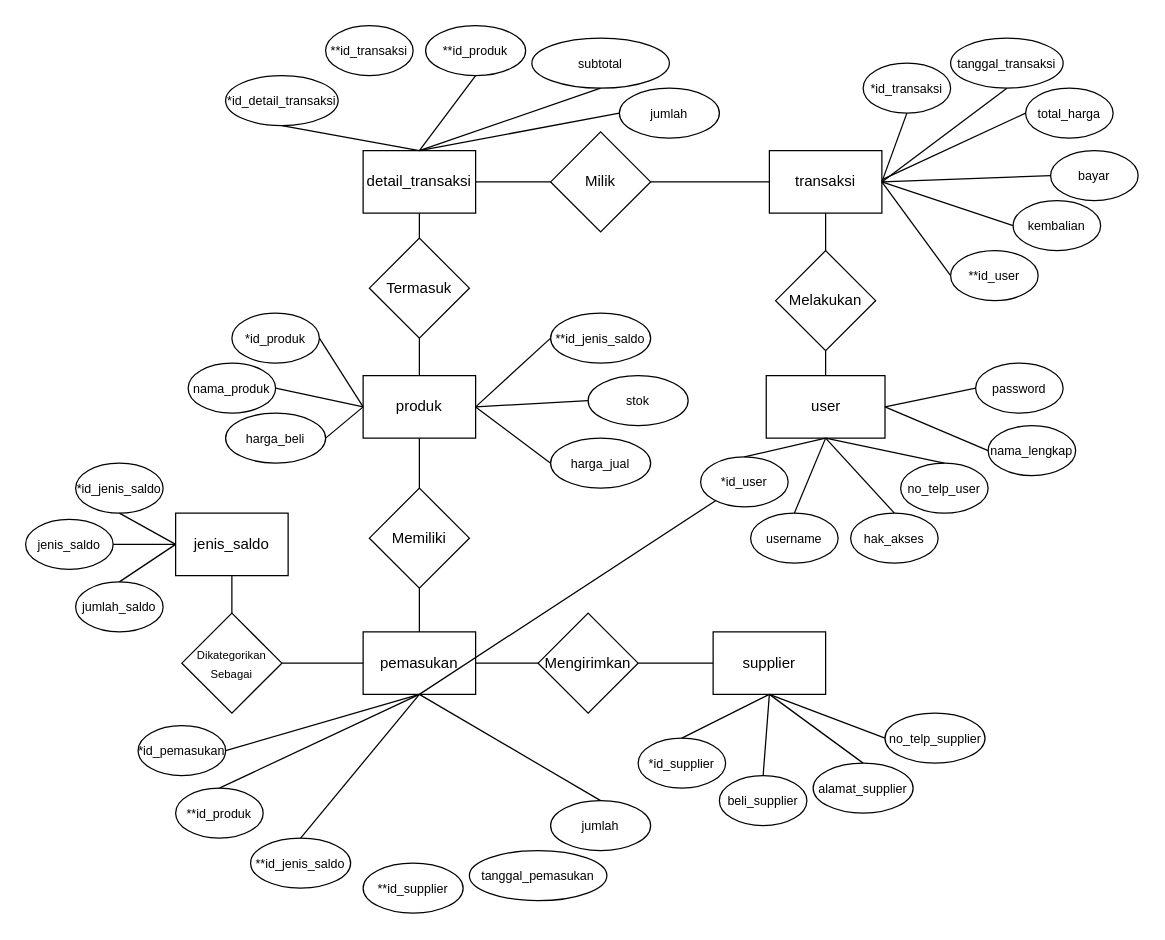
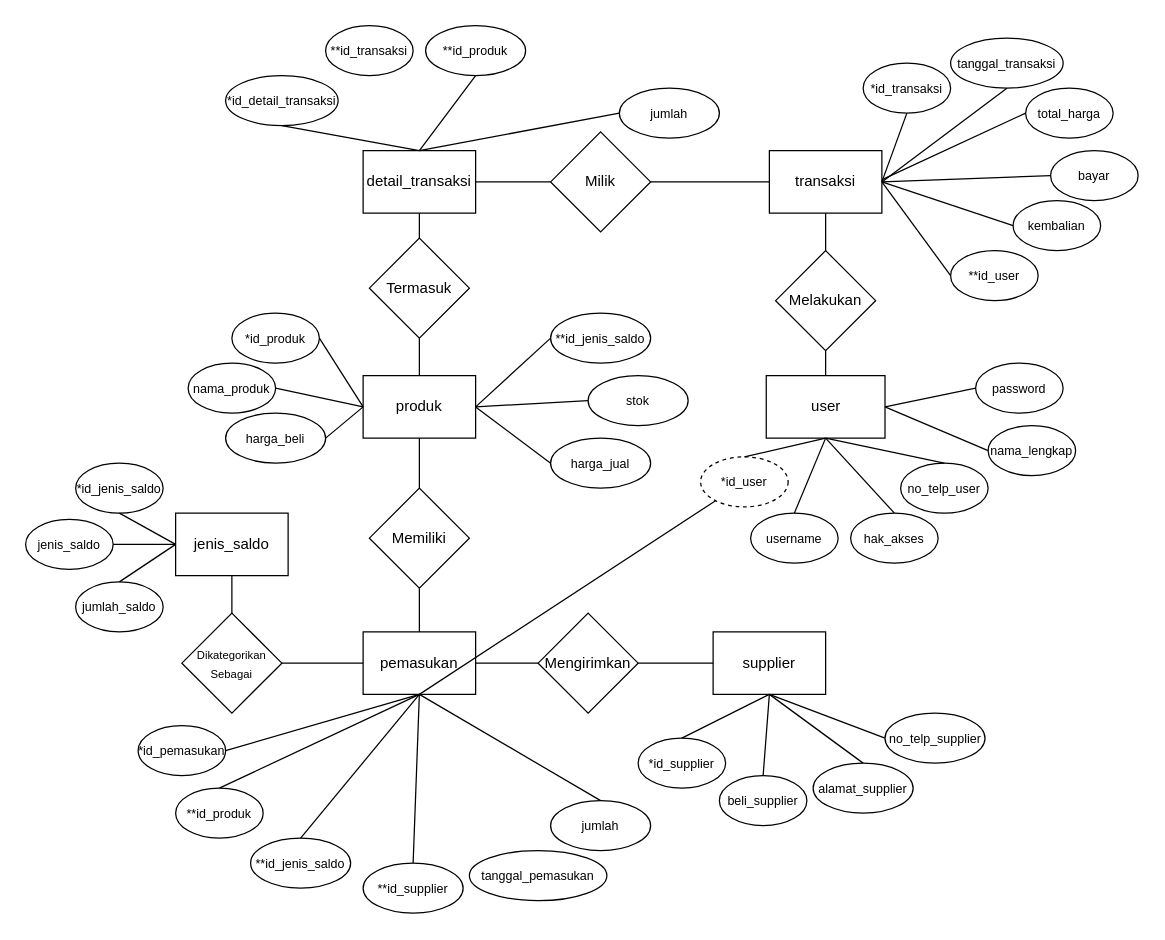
node "subtotal": removed
edge "subtotal" -- "detail_transaksi": removed
node "*id_user": style solid -> dashed
edge "pemasukan" -- "**id_supplier": added
